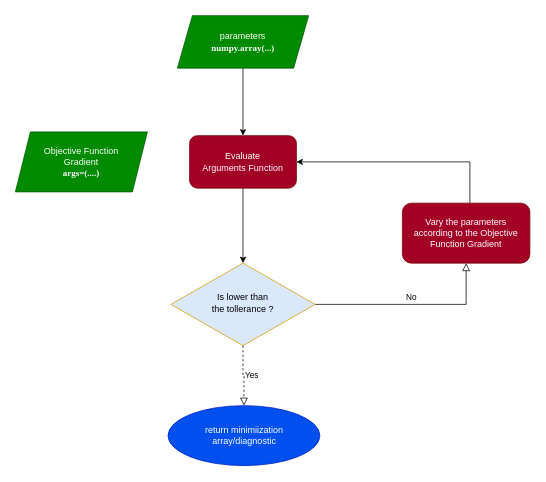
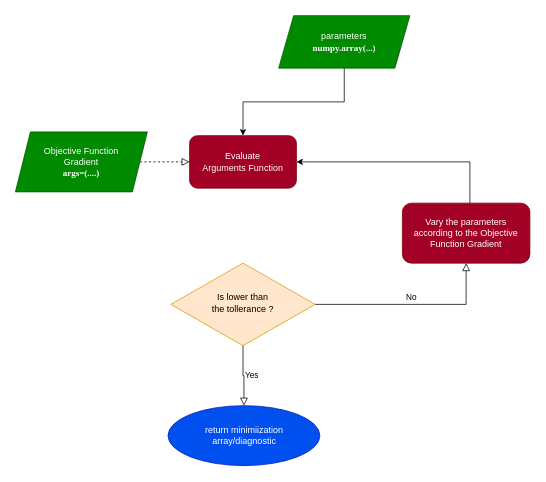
node "parameters numpy.array(...)": moved (243, 42) -> (344, 42)
edge "Objective Function Gradient args=(....)" -> "Evaluate Arguments Function": added
edge "Evaluate Arguments Function" -> "Is lower than the tollerance ?": removed
node "Is lower than the tollerance ?": fillcolor #dae8fc -> #ffe6cc
edge "Is lower than the tollerance ?" -> "return minimiization array/diagnostic": style dashed -> solid
